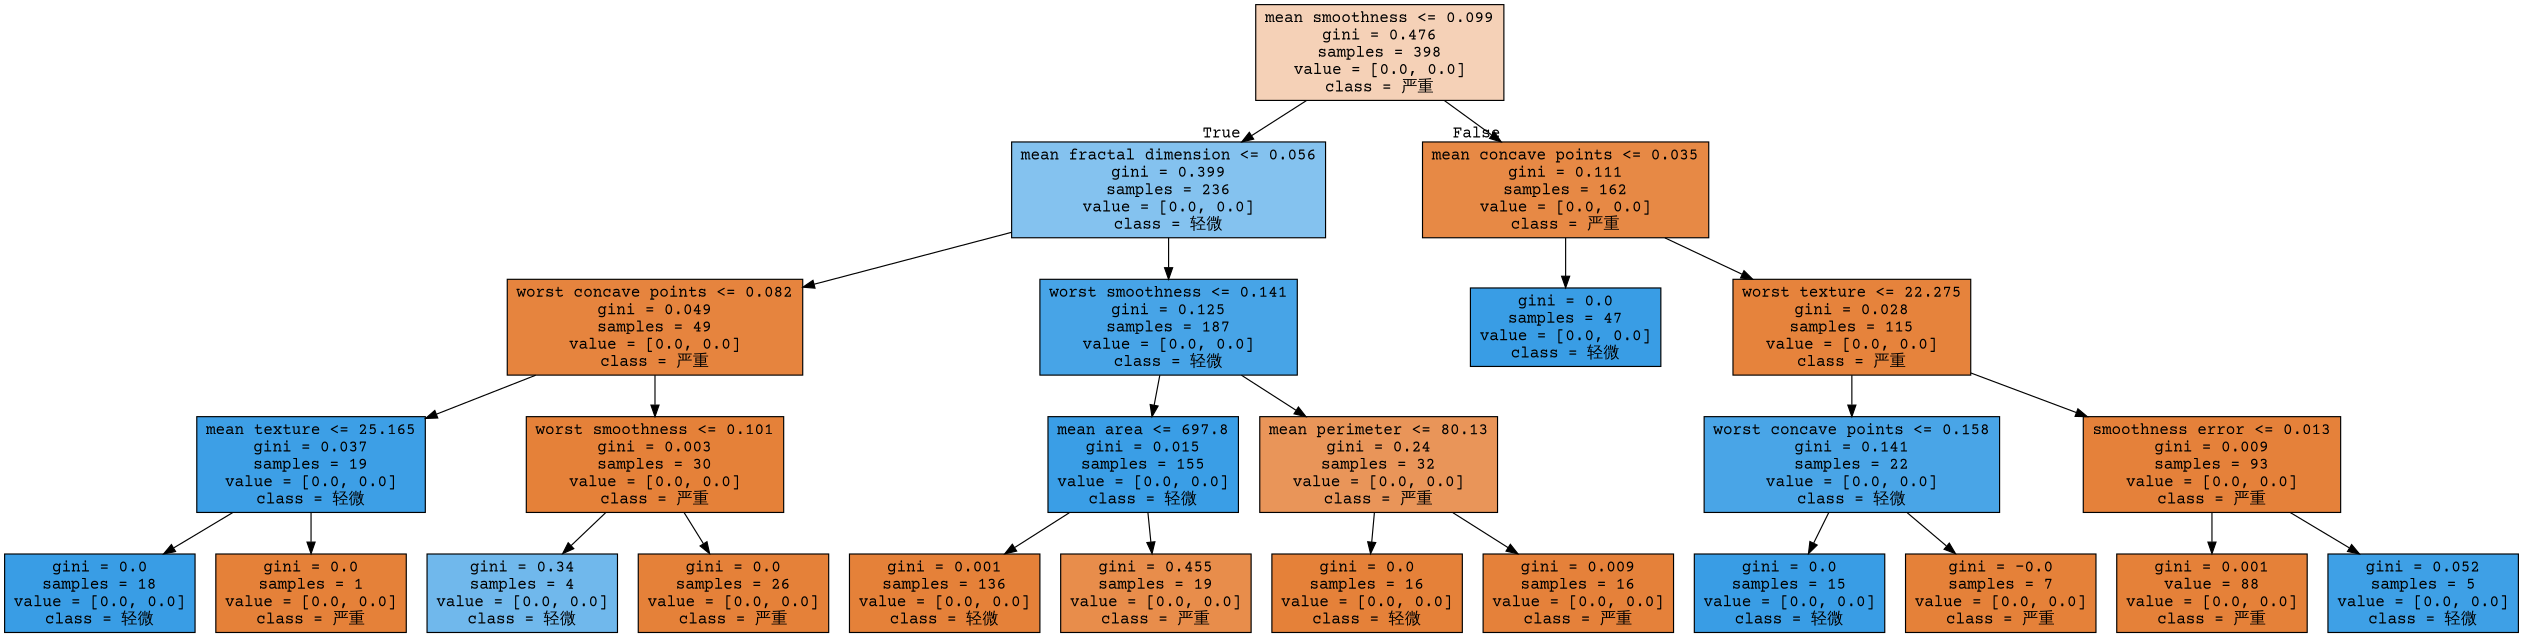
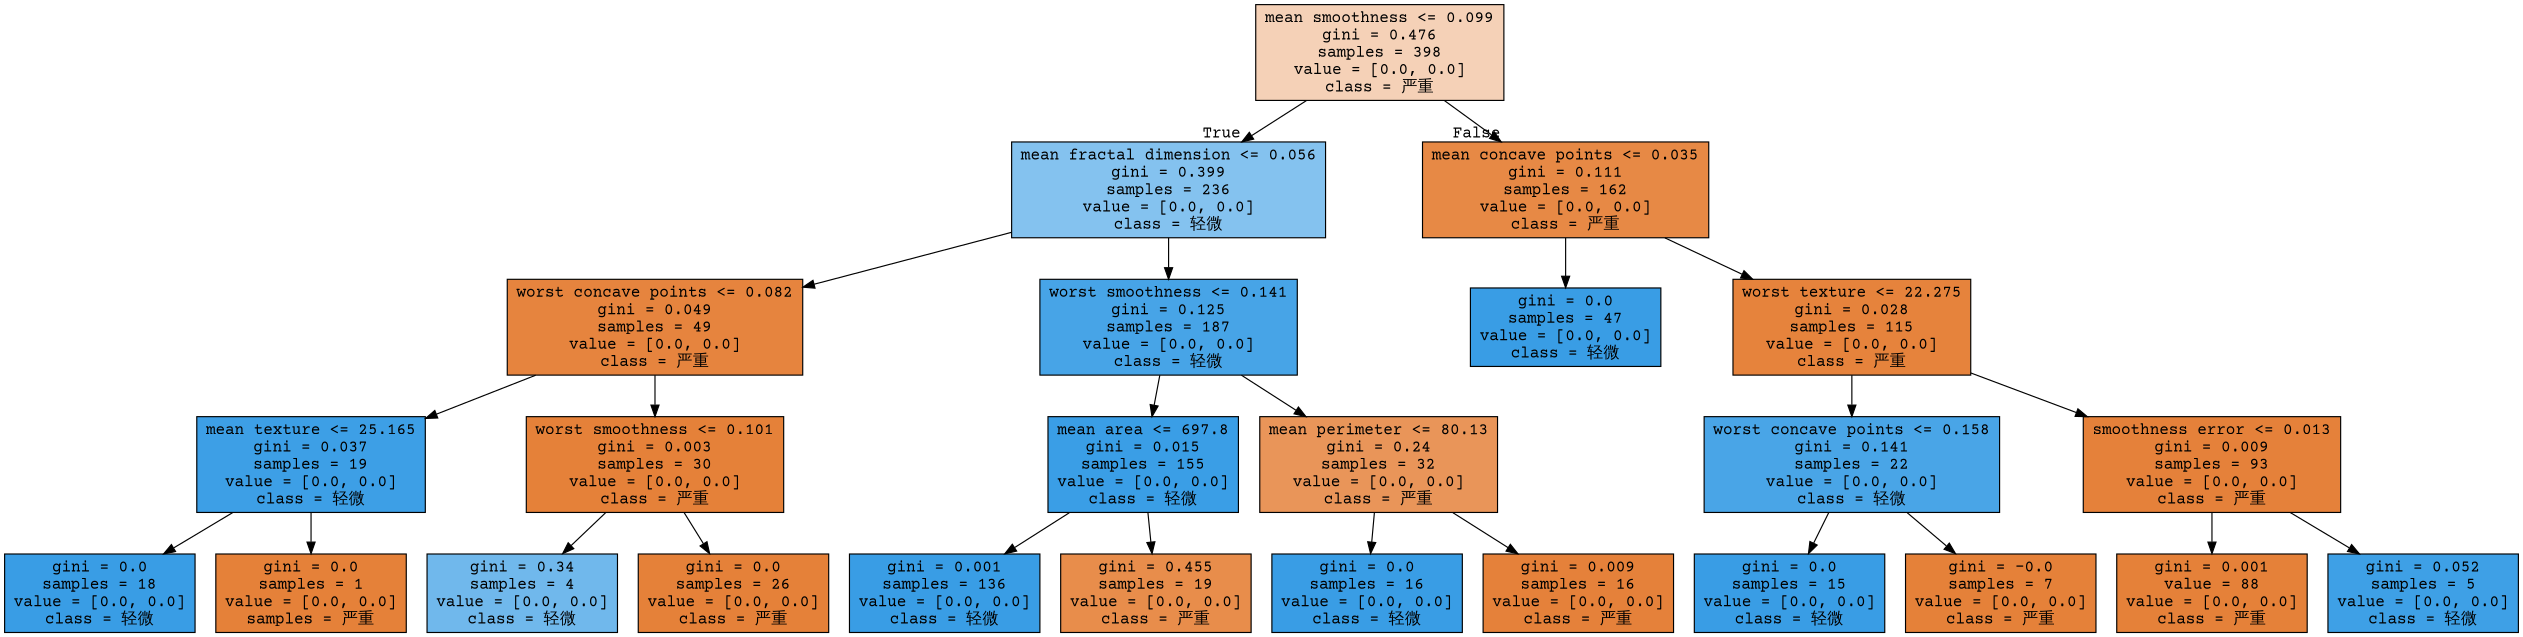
node "gini = 0.0 samples = 1 value = [0.0, 0.0] class = 严重": label "gini = 0.0 samples = 1 value = [0.0, 0.0] class = 严重" -> "gini = 0.0 samples = 1 value = [0.0, 0.0] samples = 严重"
node "gini = 0.001 samples = 136 value = [0.0, 0.0] class = 轻微": fillcolor #e58139ff -> #399de5ff
node "gini = 0.0 samples = 16 value = [0.0, 0.0] class = 轻微": fillcolor #e58139ff -> #399de5ff
